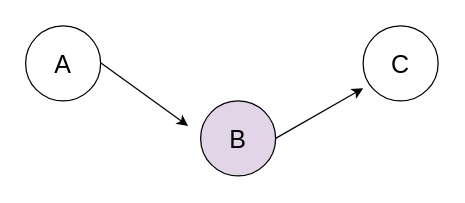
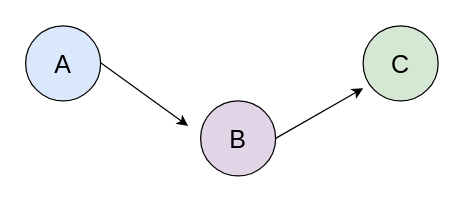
node "A": fillcolor #ffffff -> #dae8fc
node "C": fillcolor #ffffff -> #d5e8d4
